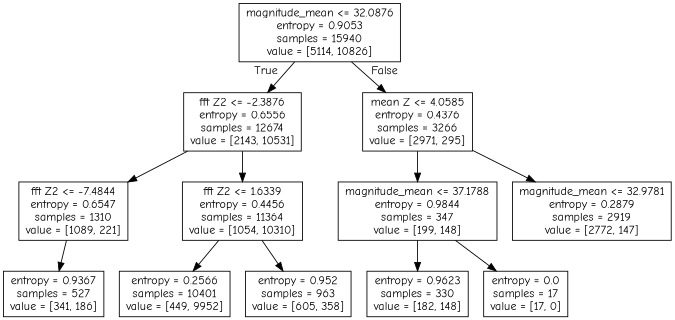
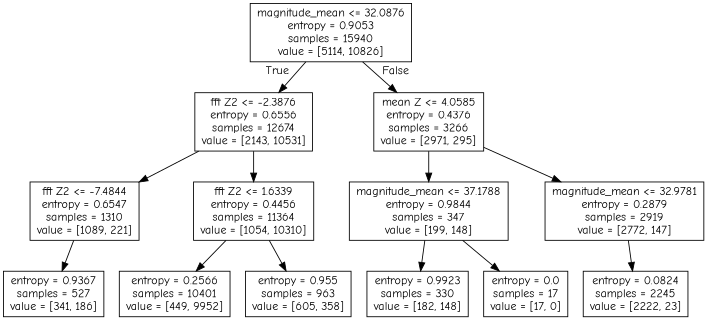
node "entropy = 0.952 samples = 963 value = [605, 358]": label "entropy = 0.952 samples = 963 value = [605, 358]" -> "entropy = 0.955 samples = 963 value = [605, 358]"
node "entropy = 0.9623 samples = 330 value = [182, 148]": label "entropy = 0.9623 samples = 330 value = [182, 148]" -> "entropy = 0.9923 samples = 330 value = [182, 148]"
node "entropy = 0.0824 samples = 2245 value = [2222, 23]": added
